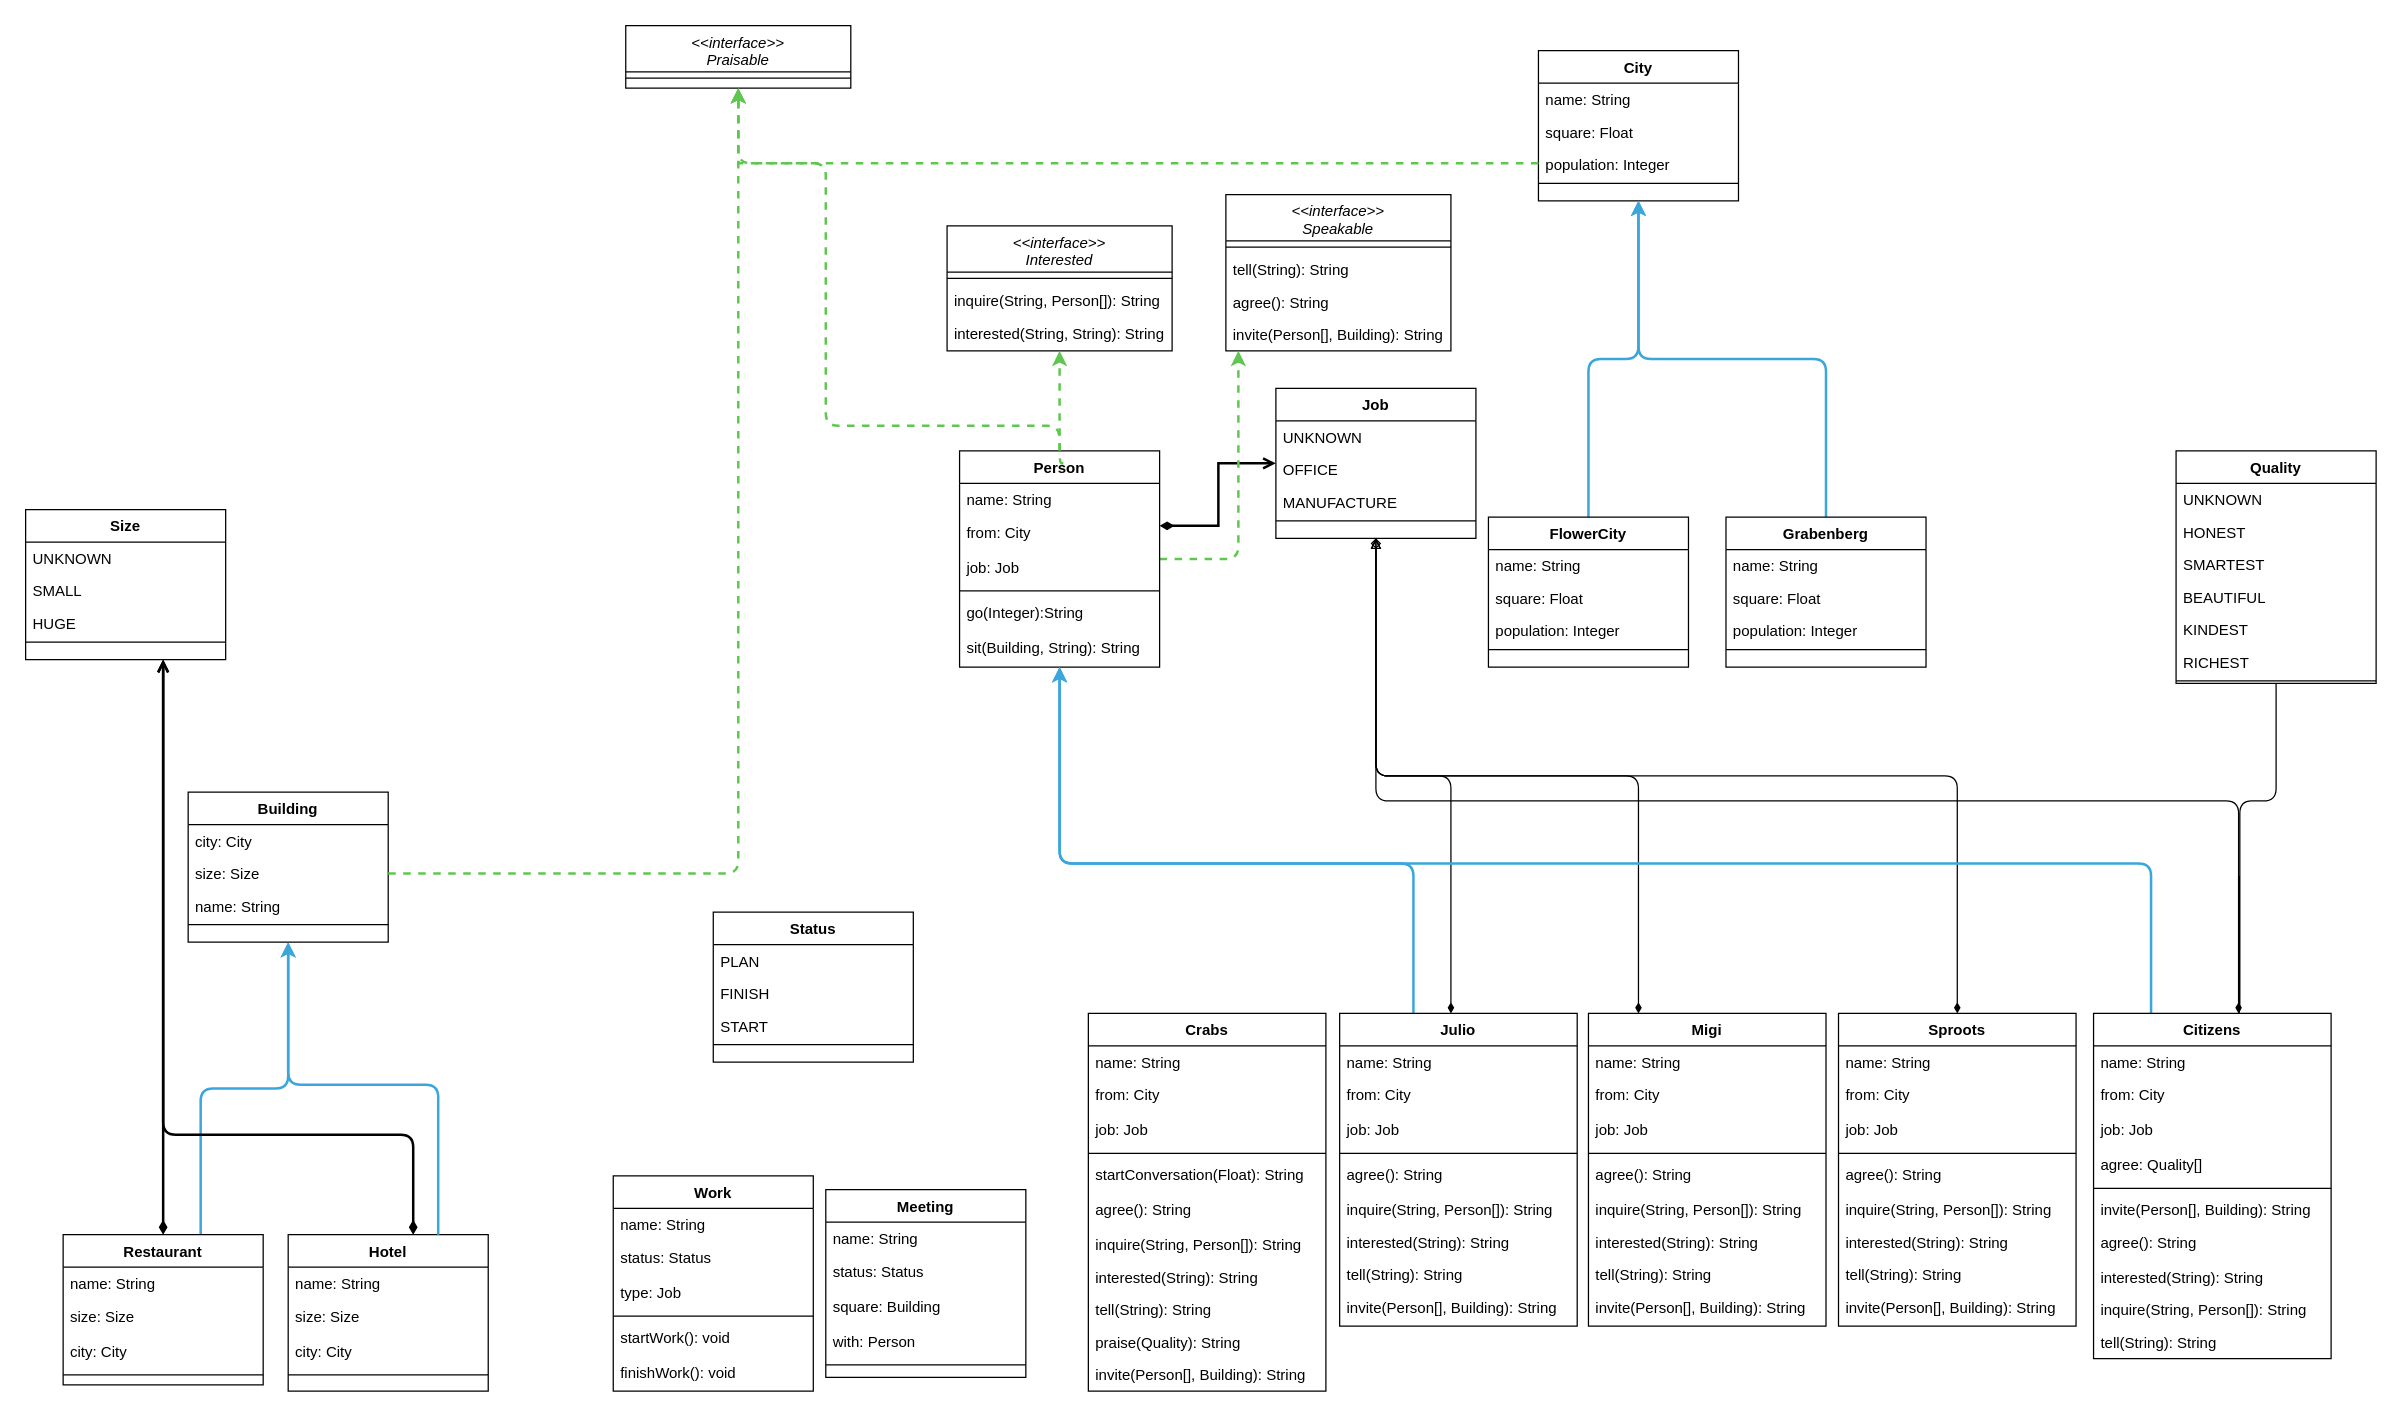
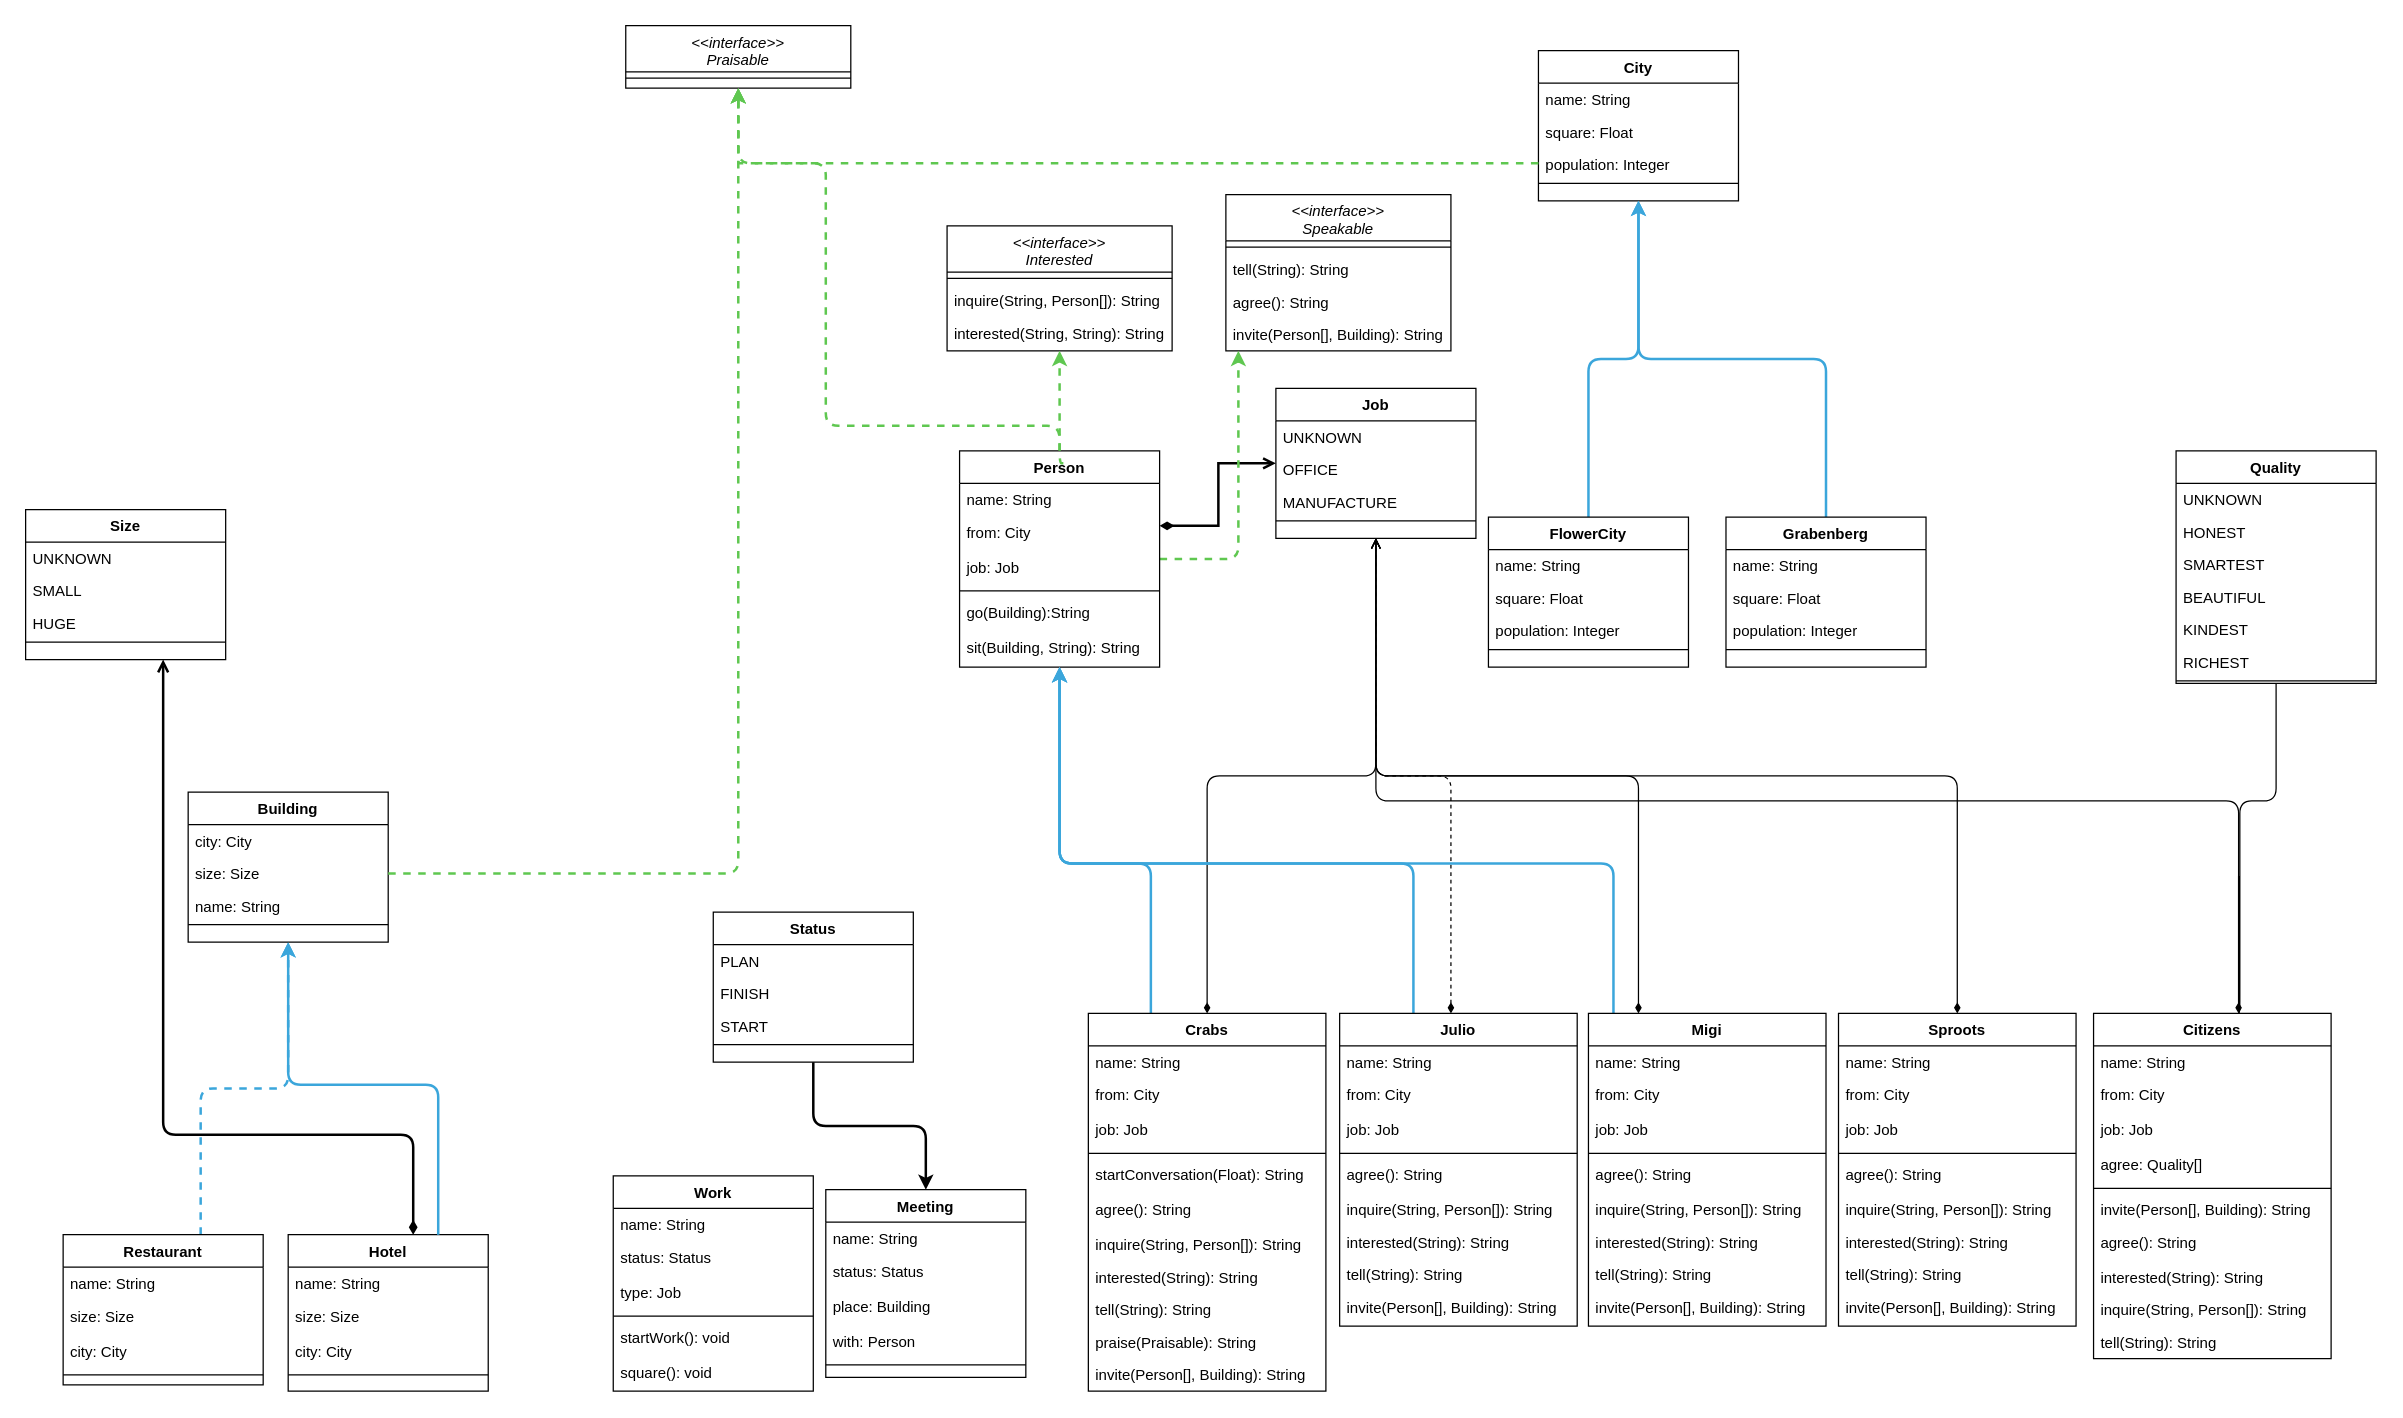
node "go(Integer):String": label "go(Integer):String" -> "go(Building):String"
edge "Job" -- "Citizens": arrowhead block -> open
edge "Job" -- "Crabs": added
edge "Citizens" -> "Person": removed
edge "Job" -- "Sproots": arrowhead diamond -> open
edge "Job" -- "Julio": style solid -> dashed
edge "Crabs" -> "Person": added
edge "Migi" -> "Person": added
edge "Restaurant" -> "Building": style solid -> dashed
edge "Status" -> "Meeting": added
edge "Size" -- "Restaurant": removed
node "square: Building": label "square: Building" -> "place: Building"
node "praise(Quality): String": label "praise(Quality): String" -> "praise(Praisable): String"
node "finishWork(): void": label "finishWork(): void" -> "square(): void"
